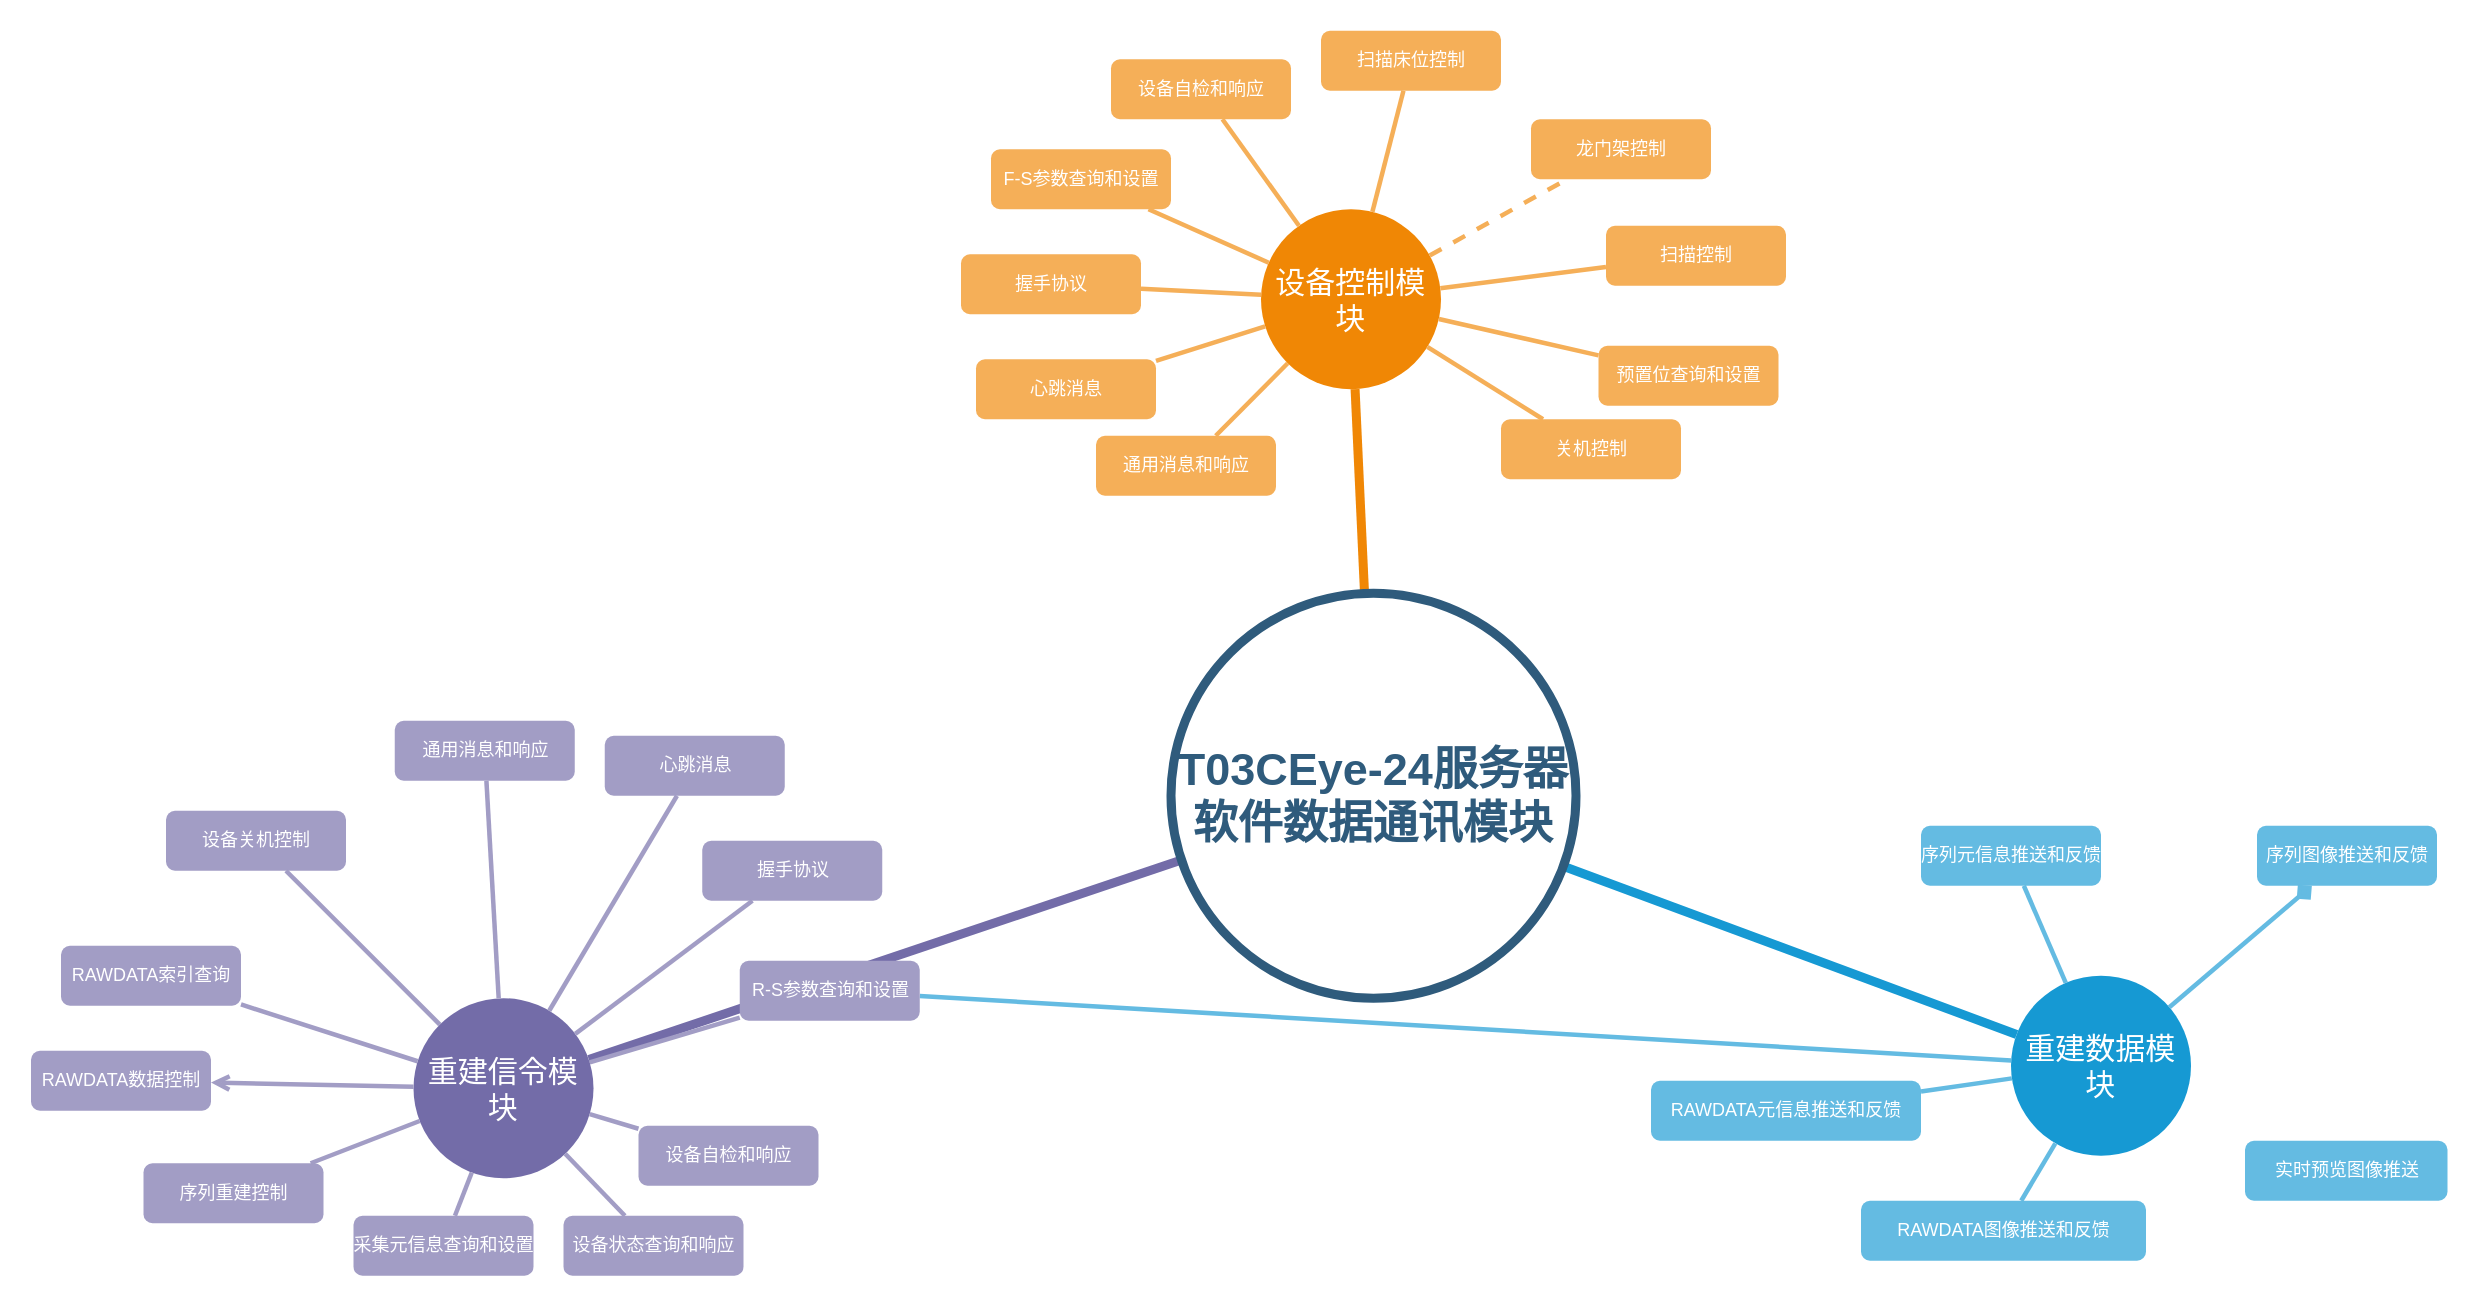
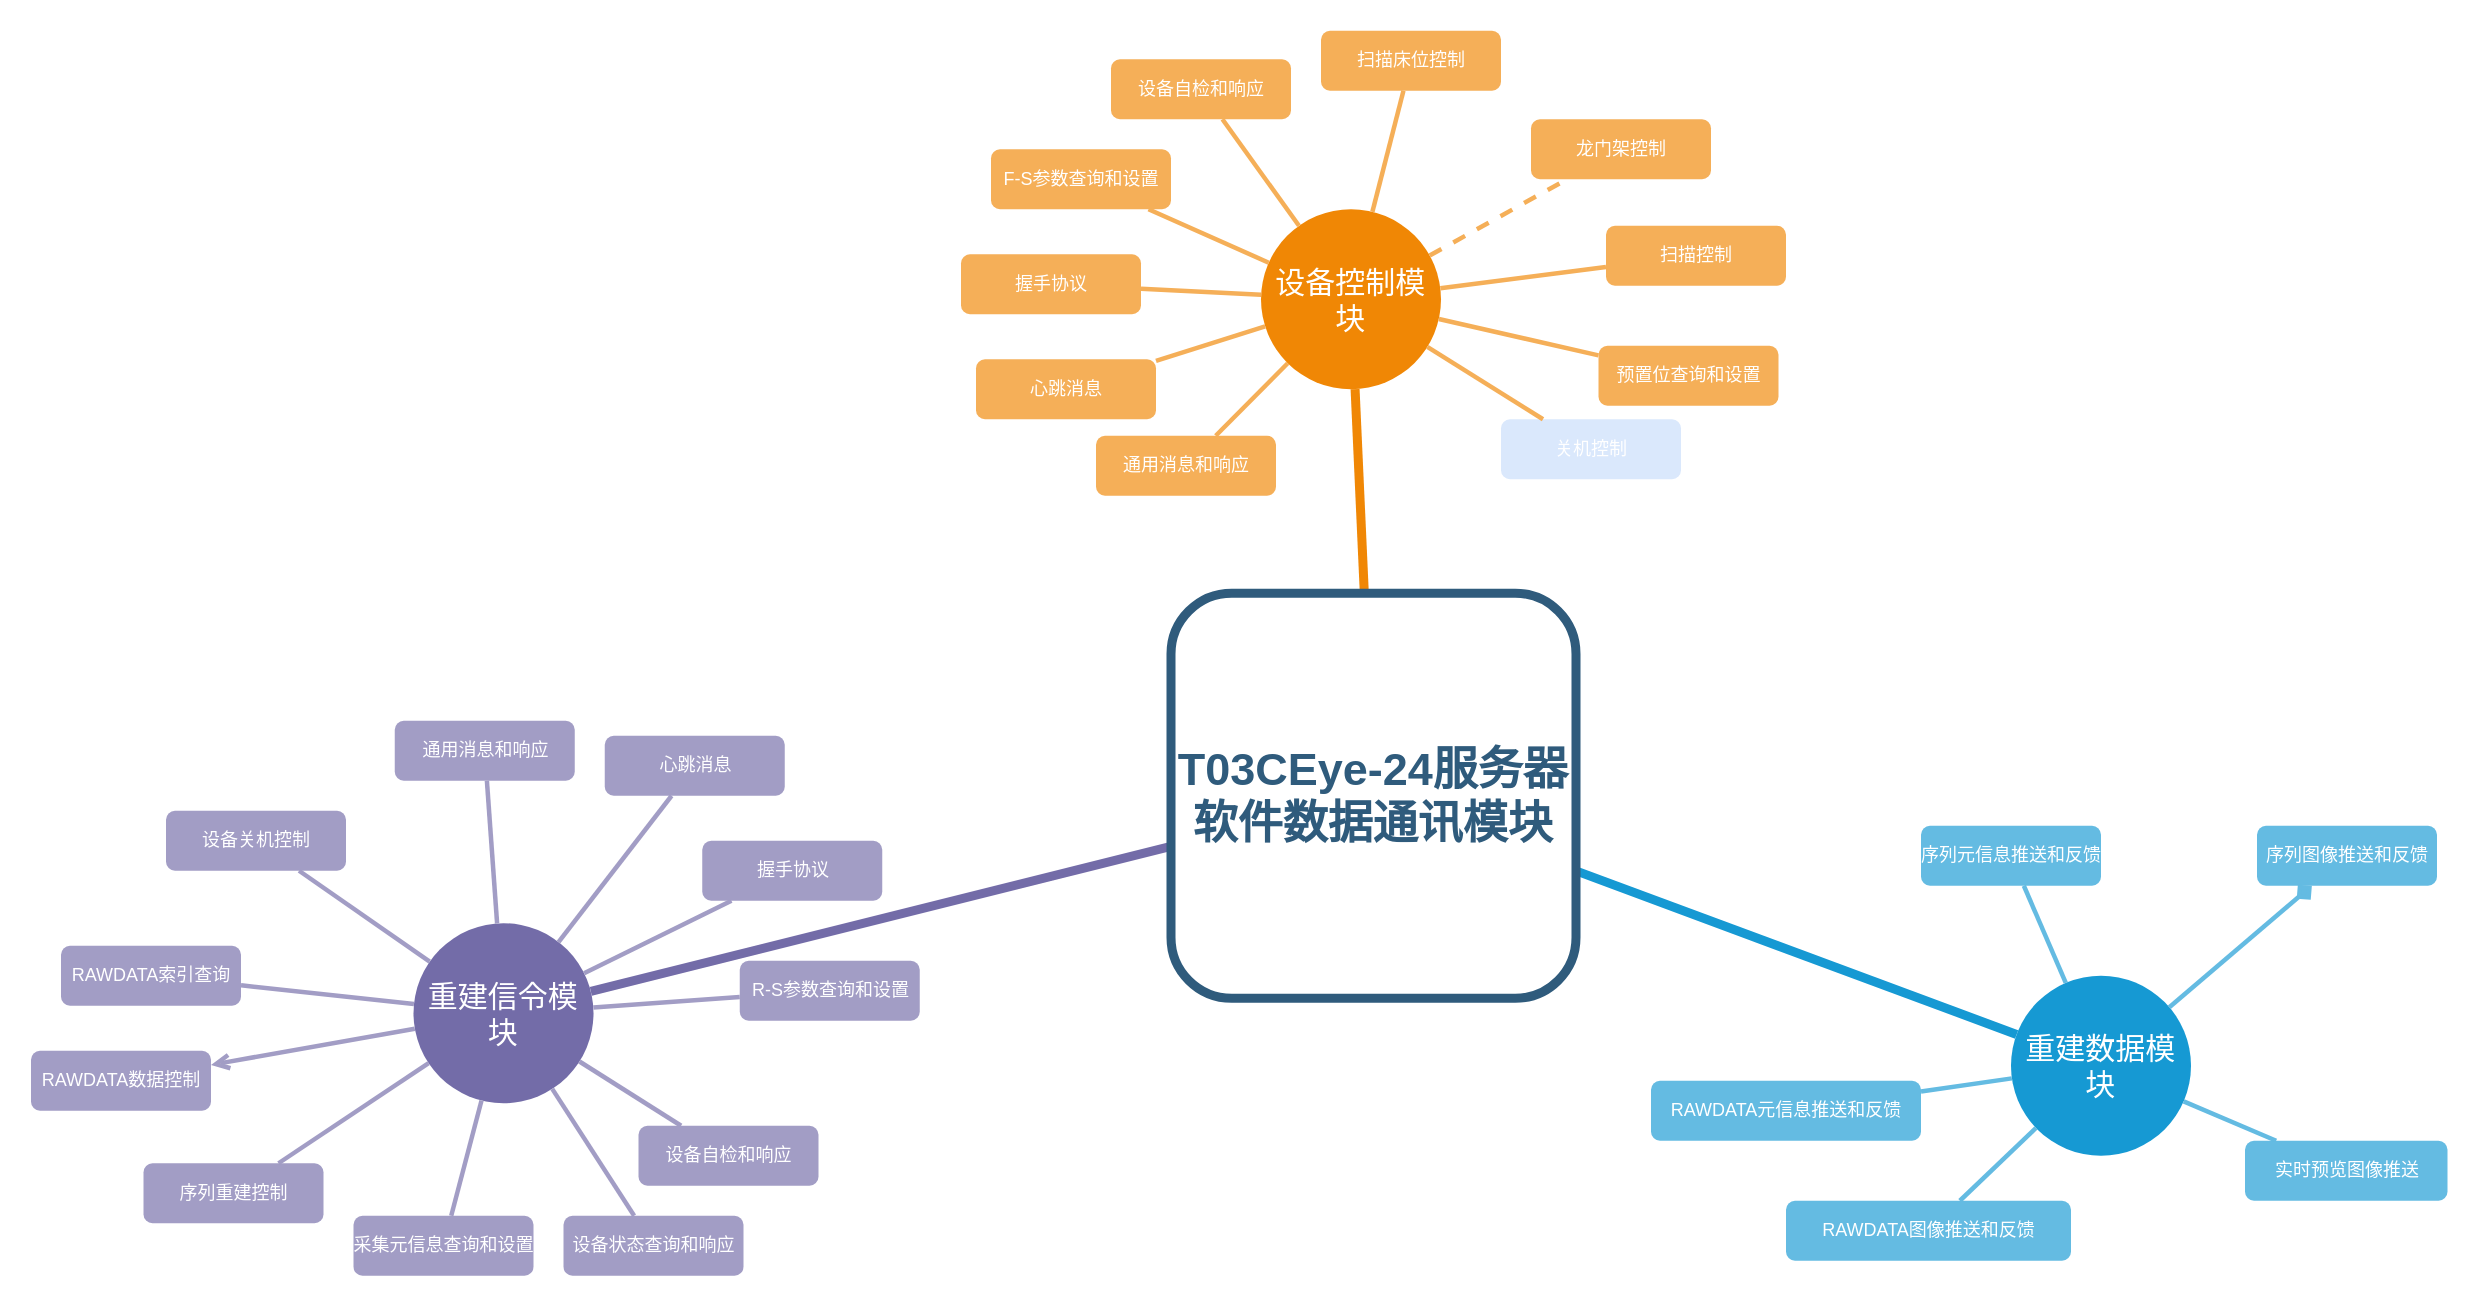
node "关机控制": fillcolor #f5af58 -> #dae8fc
node "T03CEye-24服务器软件数据通讯模块": shape ellipse -> rounded rectangle
edge "R-S参数查询和设置" -- "重建数据模块": now "实时预览图像推送" -- "重建数据模块"
node "重建信令模块": moved (503, 1088) -> (503, 1013)
node "RAWDATA图像推送和反馈": moved (2003, 1231) -> (1928, 1231)
